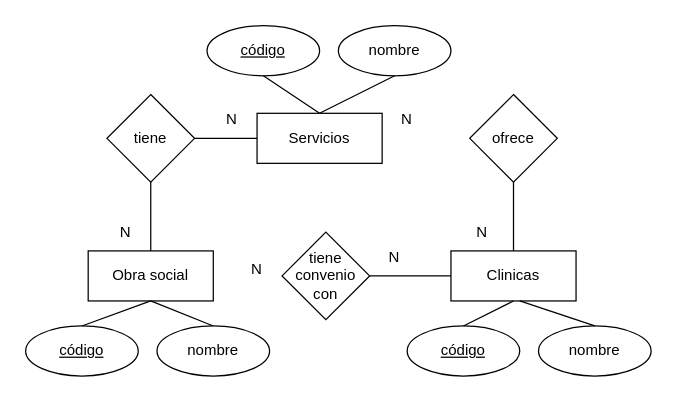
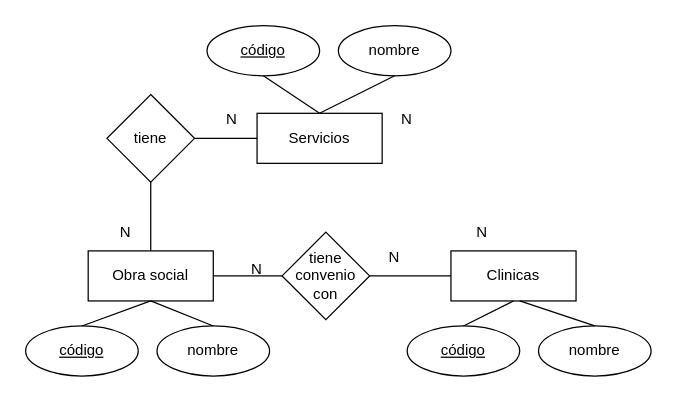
node "ofrece": removed
edge "ofrece" -- "Clinicas": removed
edge "Obra social" -- "tiene convenio con": added
